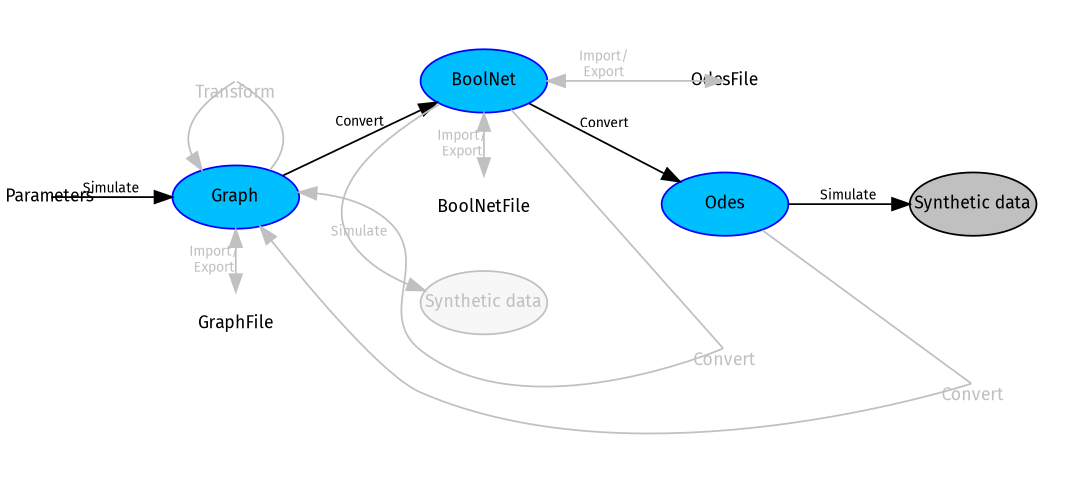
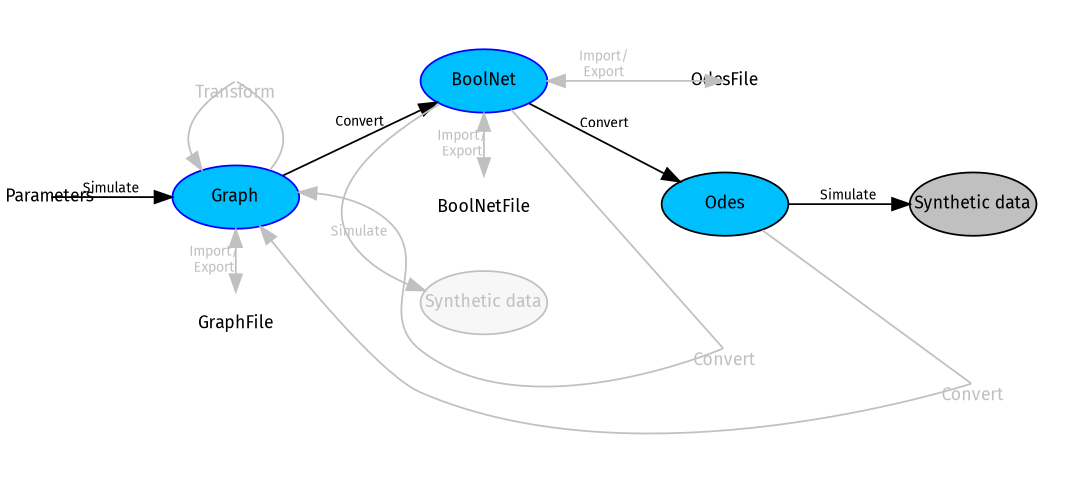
node "Odes": color blue -> black
